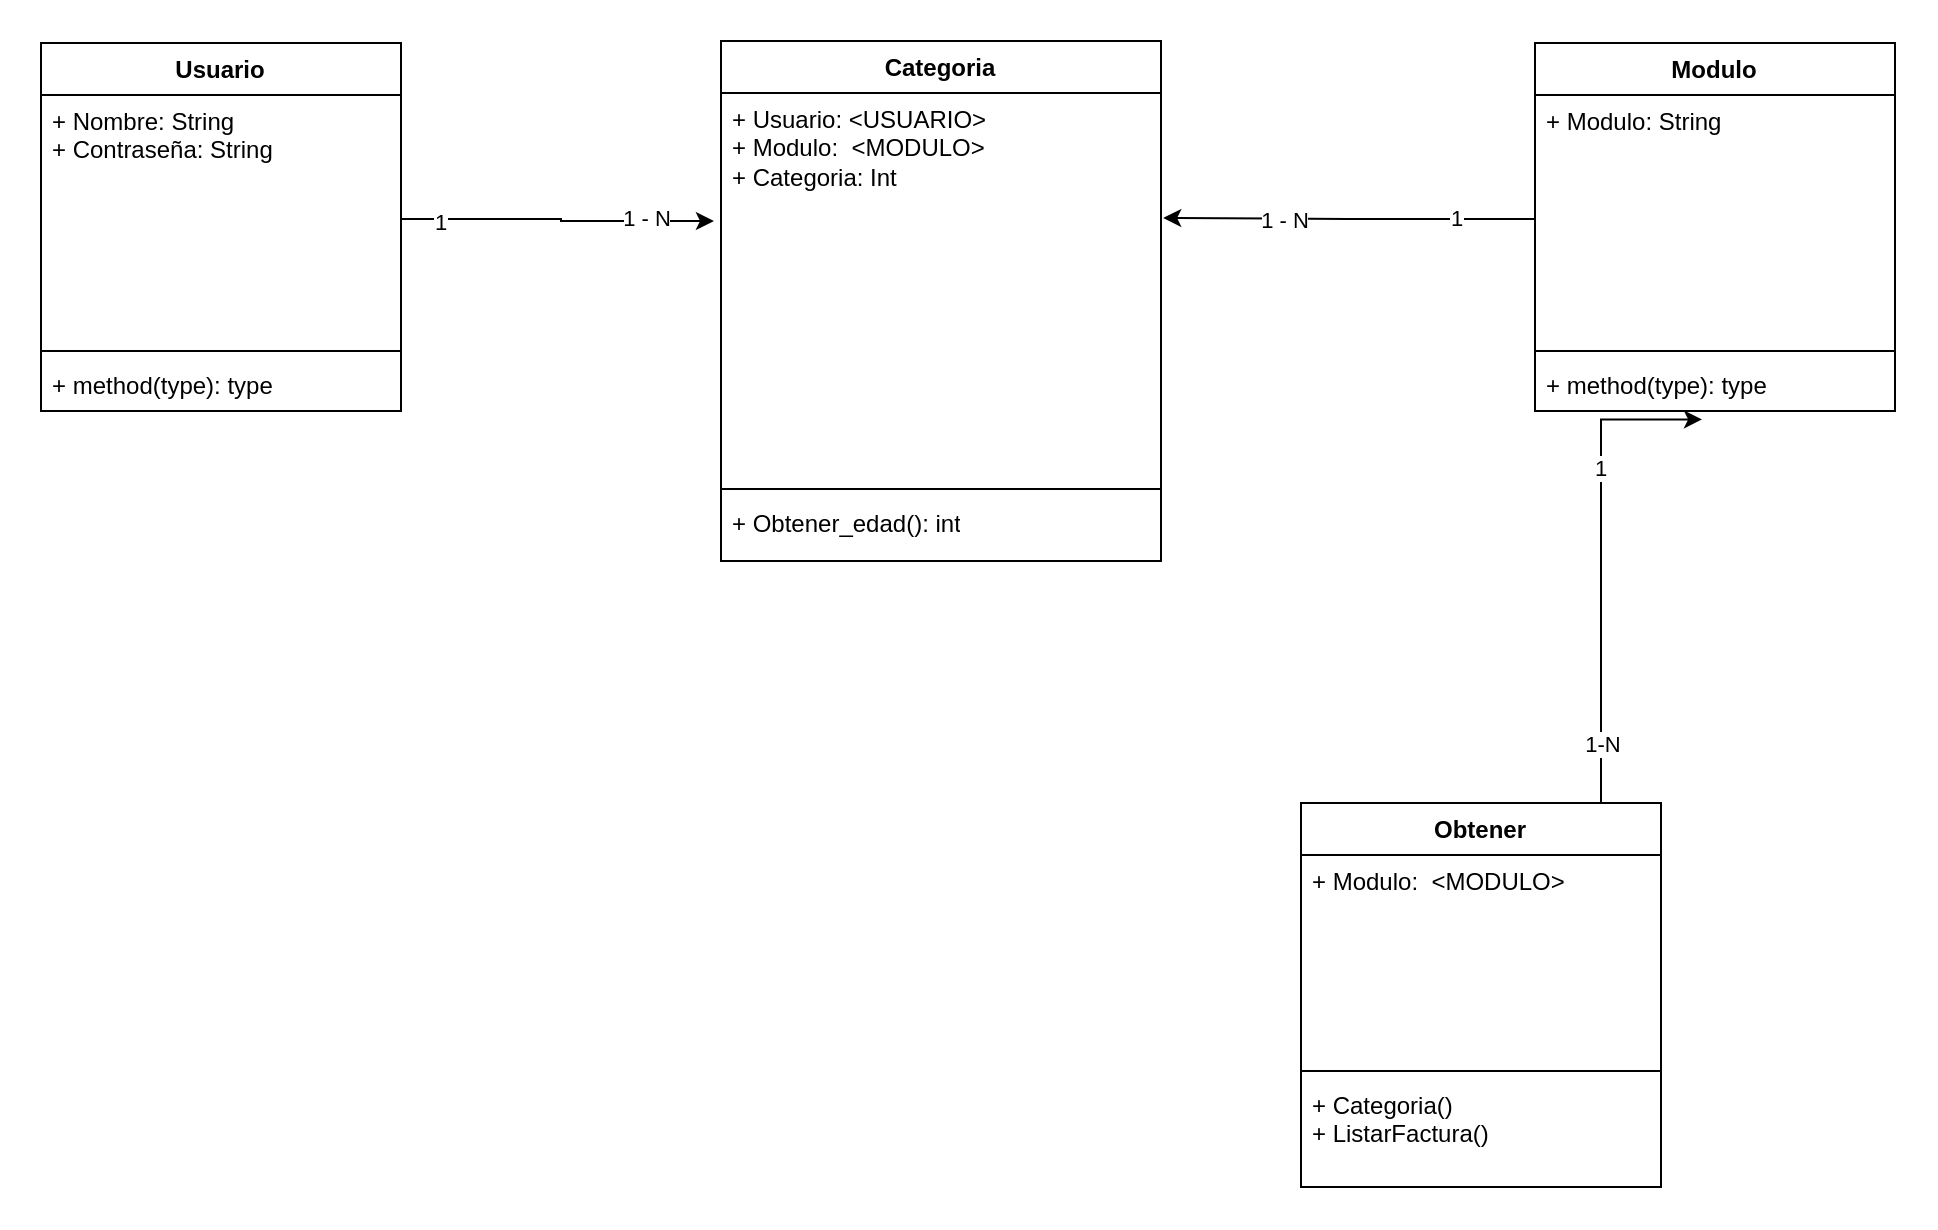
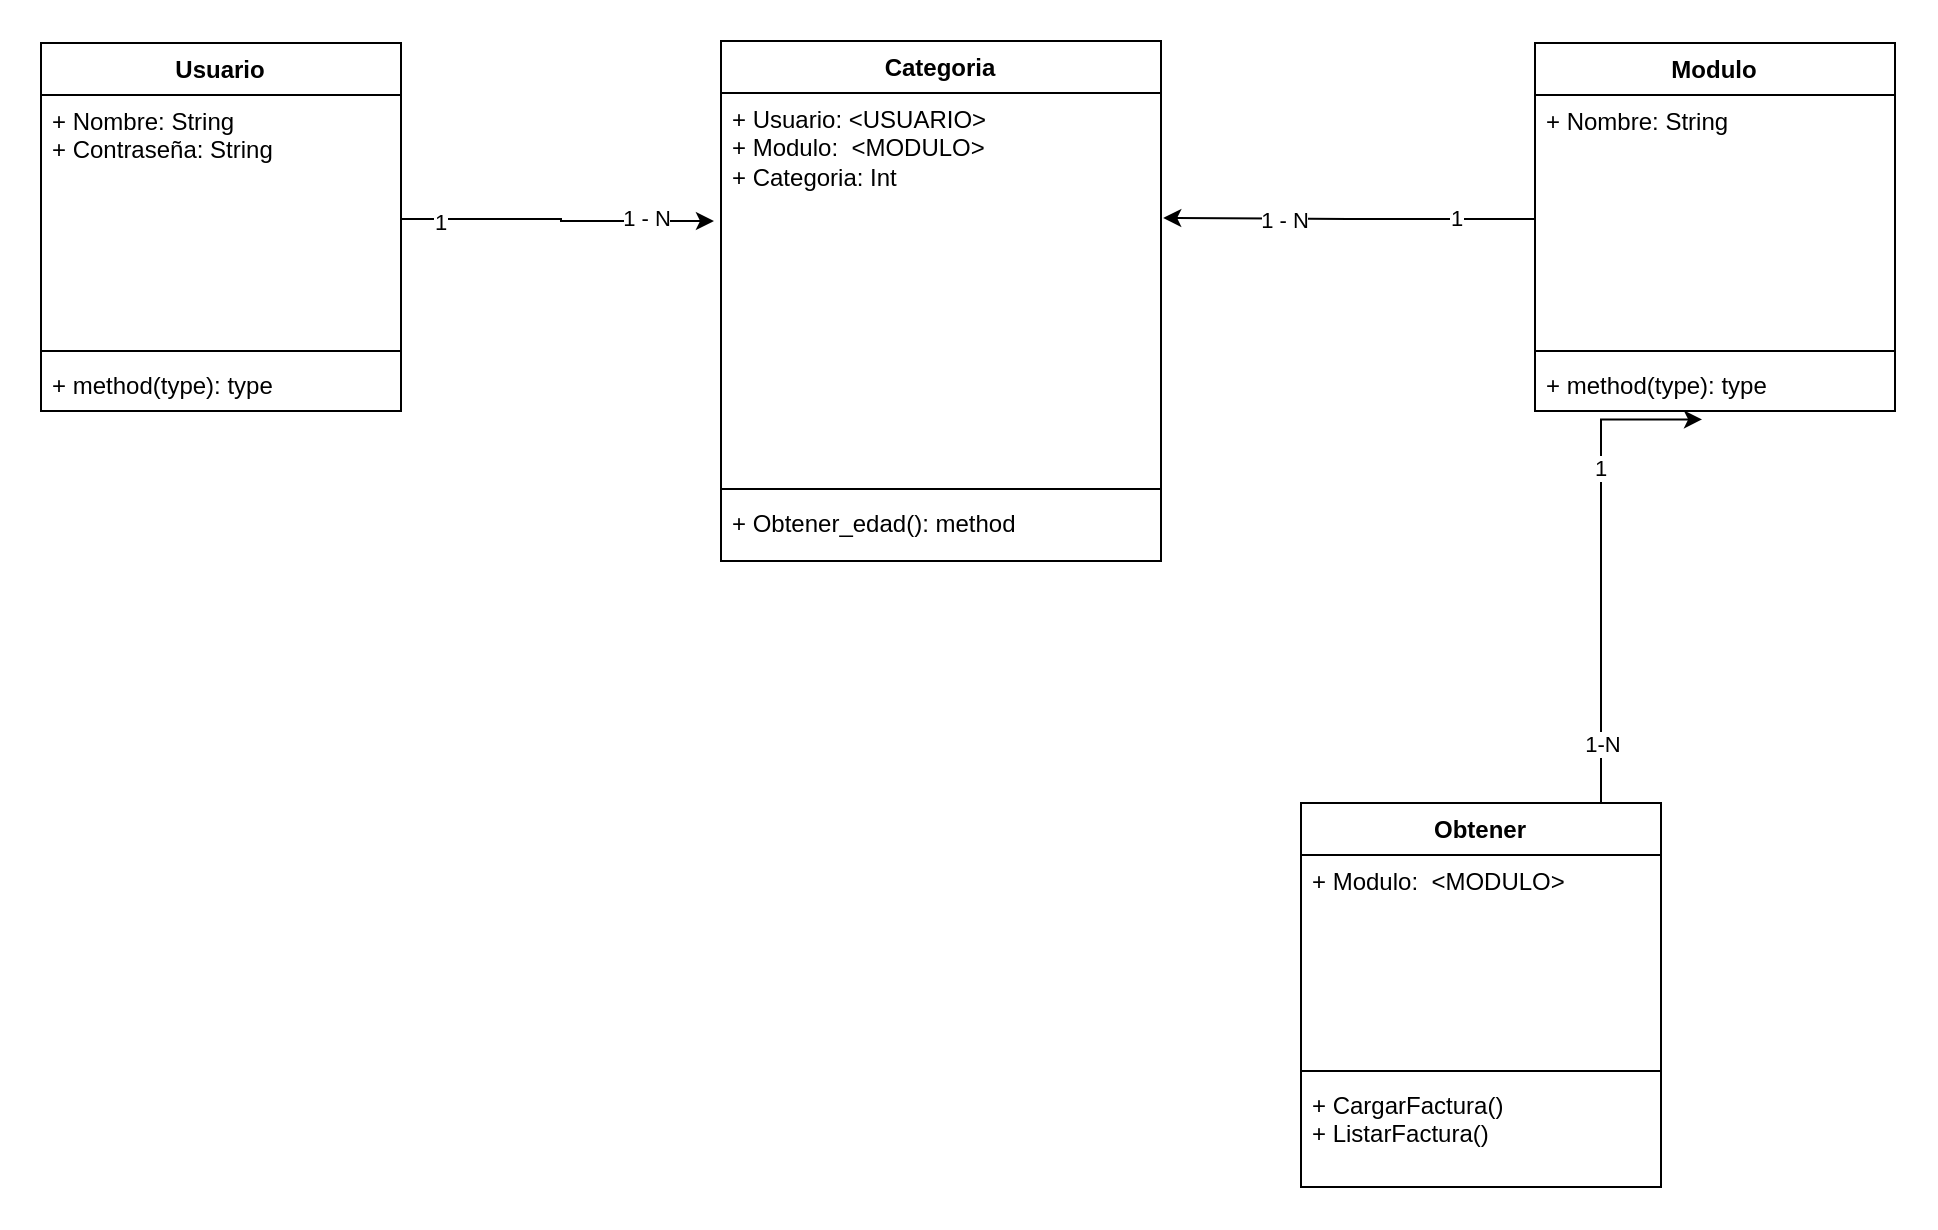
node "+ Modulo: String": label "+ Modulo: String" -> "+ Nombre: String"
node "+ Obtener_edad(): int": label "+ Obtener_edad(): int" -> "+ Obtener_edad(): method"
node "+ Categoria() + ListarFactura()": label "+ Categoria() + ListarFactura()" -> "+ CargarFactura() + ListarFactura()"
